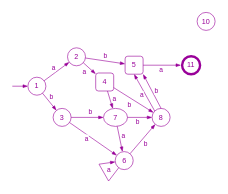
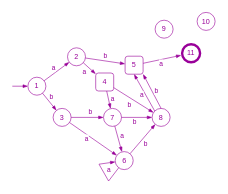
node "9": added
node "11": moved (191, 65) -> (191, 53)
node "7": size 24x18 -> 18x18
